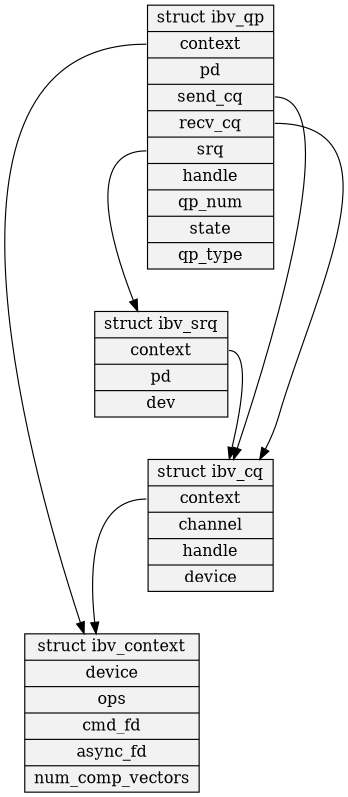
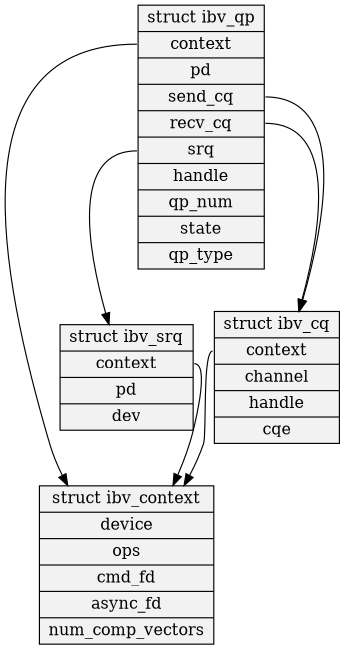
edge "struct ibv_srq" -> "struct ibv_cq": now "struct ibv_srq" -> "struct ibv_context"
node "struct ibv_cq": text "device" -> "cqe"
